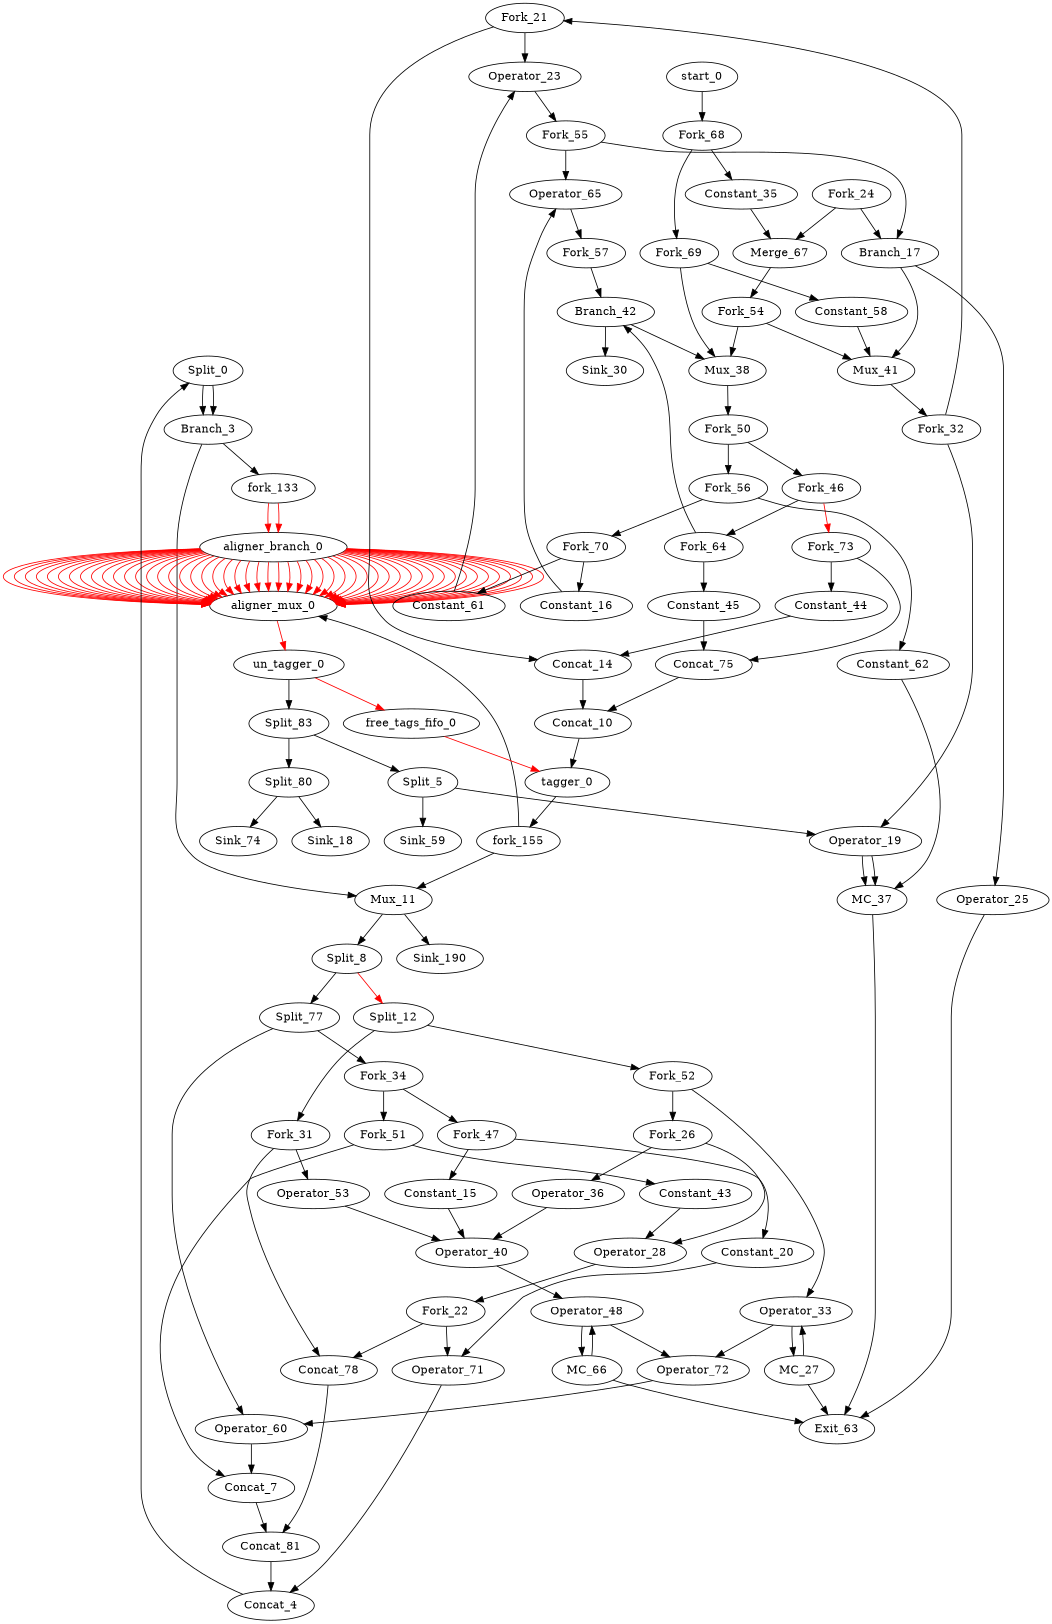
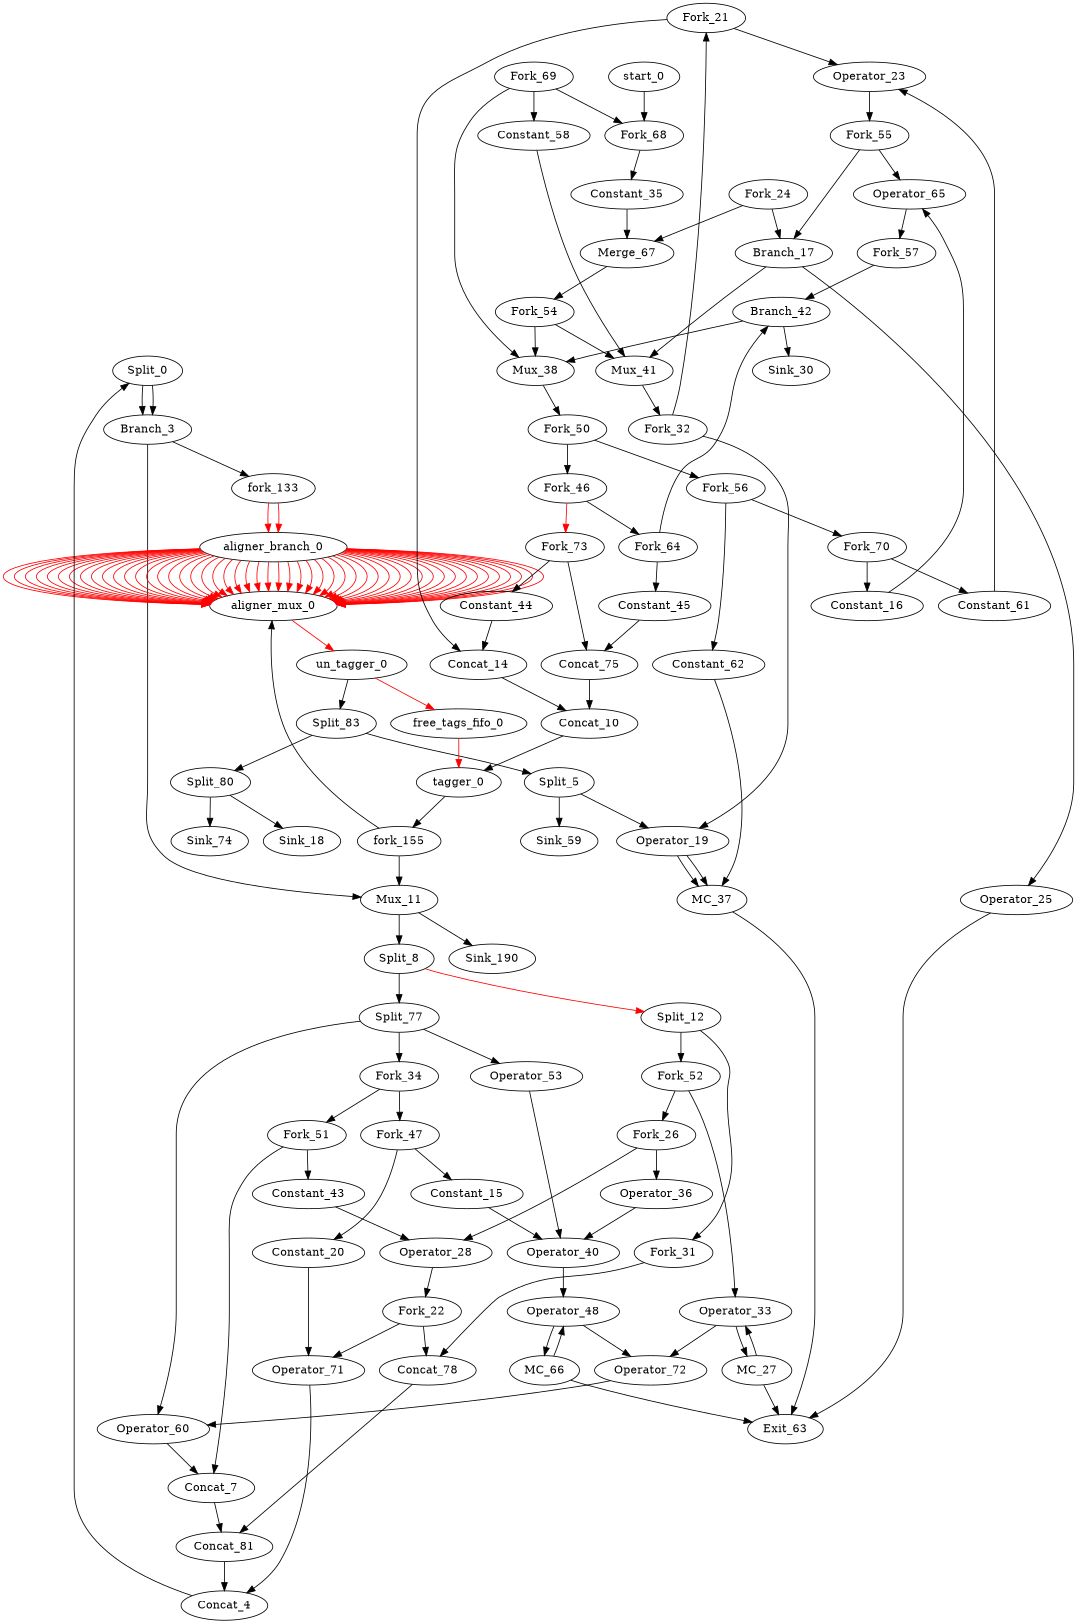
edge "Fork_68" -> "Fork_69": reversed
edge "Fork_31" -> "Operator_53": now "Split_77" -> "Operator_53"
